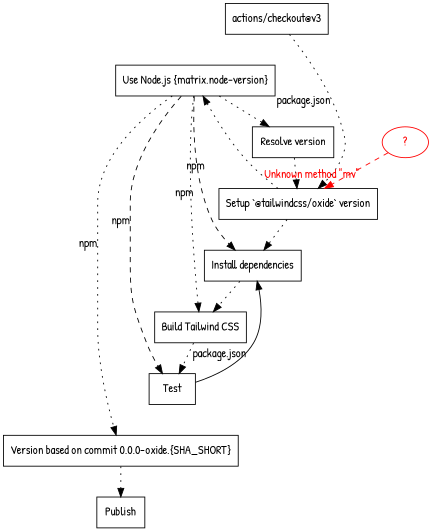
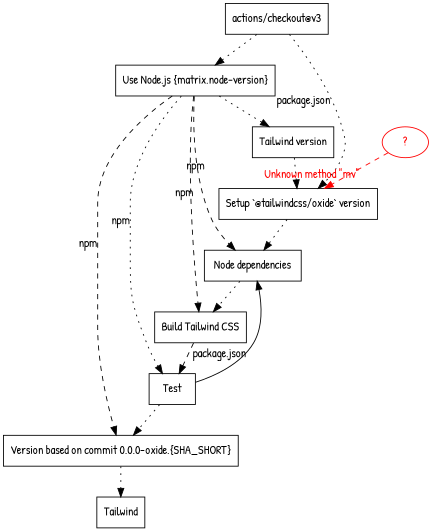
node "Resolve version": label "Resolve version" -> "Tailwind version"
edge "Setup `@tailwindcss/oxide` version" -> "Use Node.js {matrix.node-version}": now "actions/checkout@v3" -> "Use Node.js {matrix.node-version}"
edge "Use Node.js {matrix.node-version}" -> "Build Tailwind CSS": style dotted -> dashed
edge "Use Node.js {matrix.node-version}" -> "Test": style dashed -> dotted
edge "Use Node.js {matrix.node-version}" -> "Version based on commit 0.0.0-oxide.{SHA_SHORT}": style dotted -> dashed
node "Install dependencies": label "Install dependencies" -> "Node dependencies"
edge "Build Tailwind CSS" -> "Test": style dotted -> dashed
edge "Test" -> "Version based on commit 0.0.0-oxide.{SHA_SHORT}": added
node "Publish": label "Publish" -> "Tailwind"
